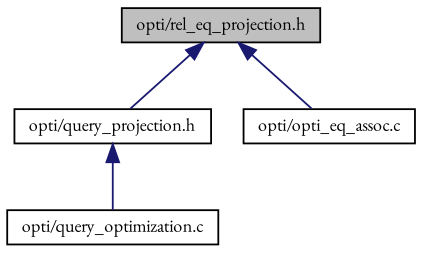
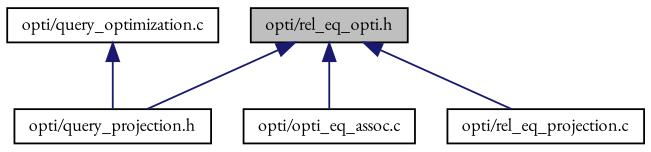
node "opti/rel_eq_projection.h": label "opti/rel_eq_projection.h" -> "opti/rel_eq_opti.h"
node "opti/rel_eq_projection.c": added
edge "opti/query_optimization.c" -> "opti/query_projection.h": reversed
